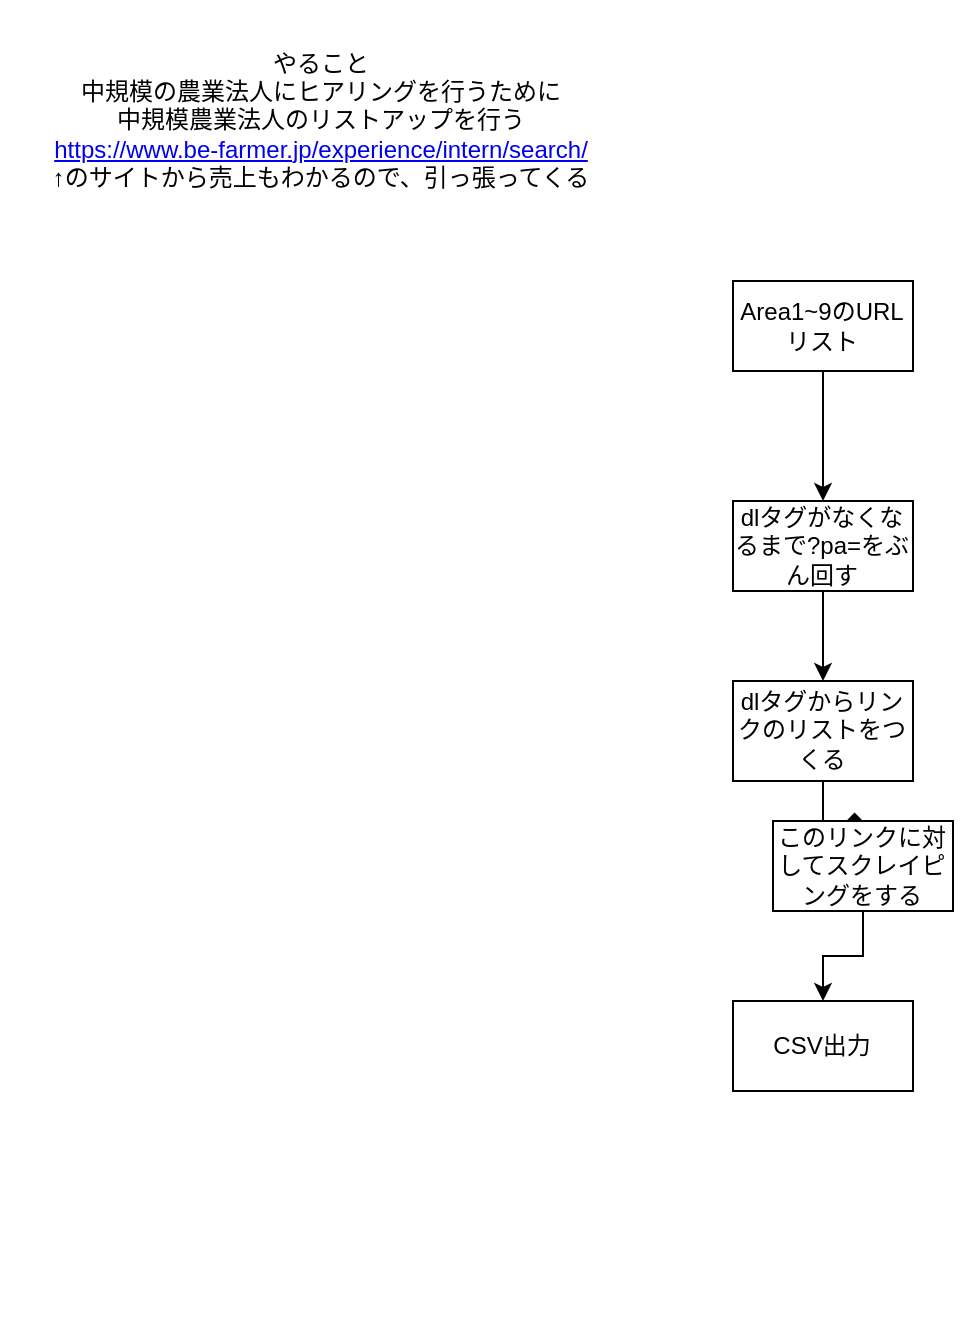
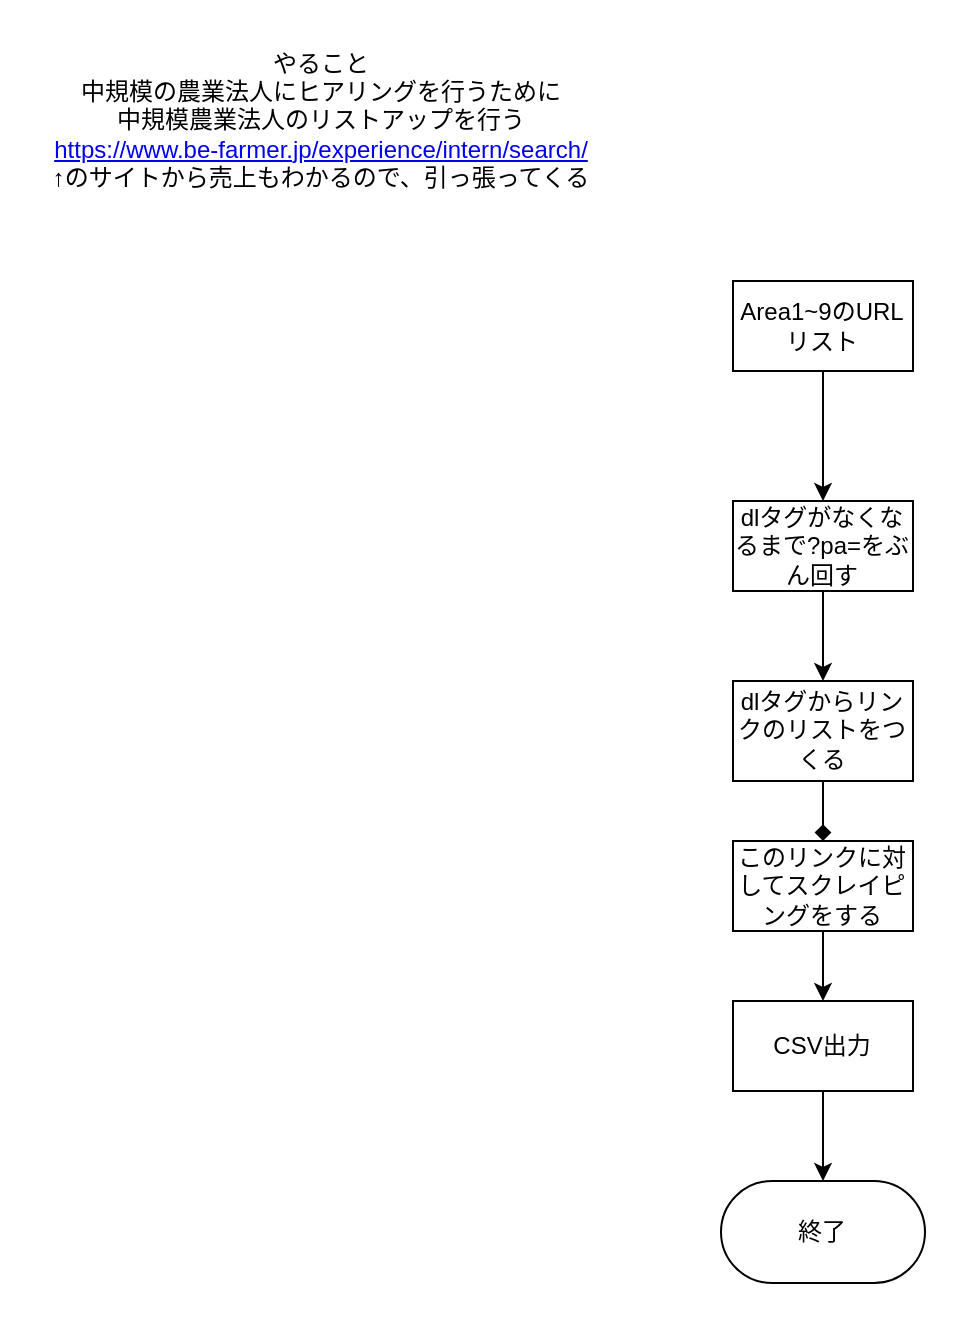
node "このリンクに対してスクレイピングをする": moved (863, 866) -> (823, 886)
edge "CSV出力" -> "終了": added
node "終了": added
